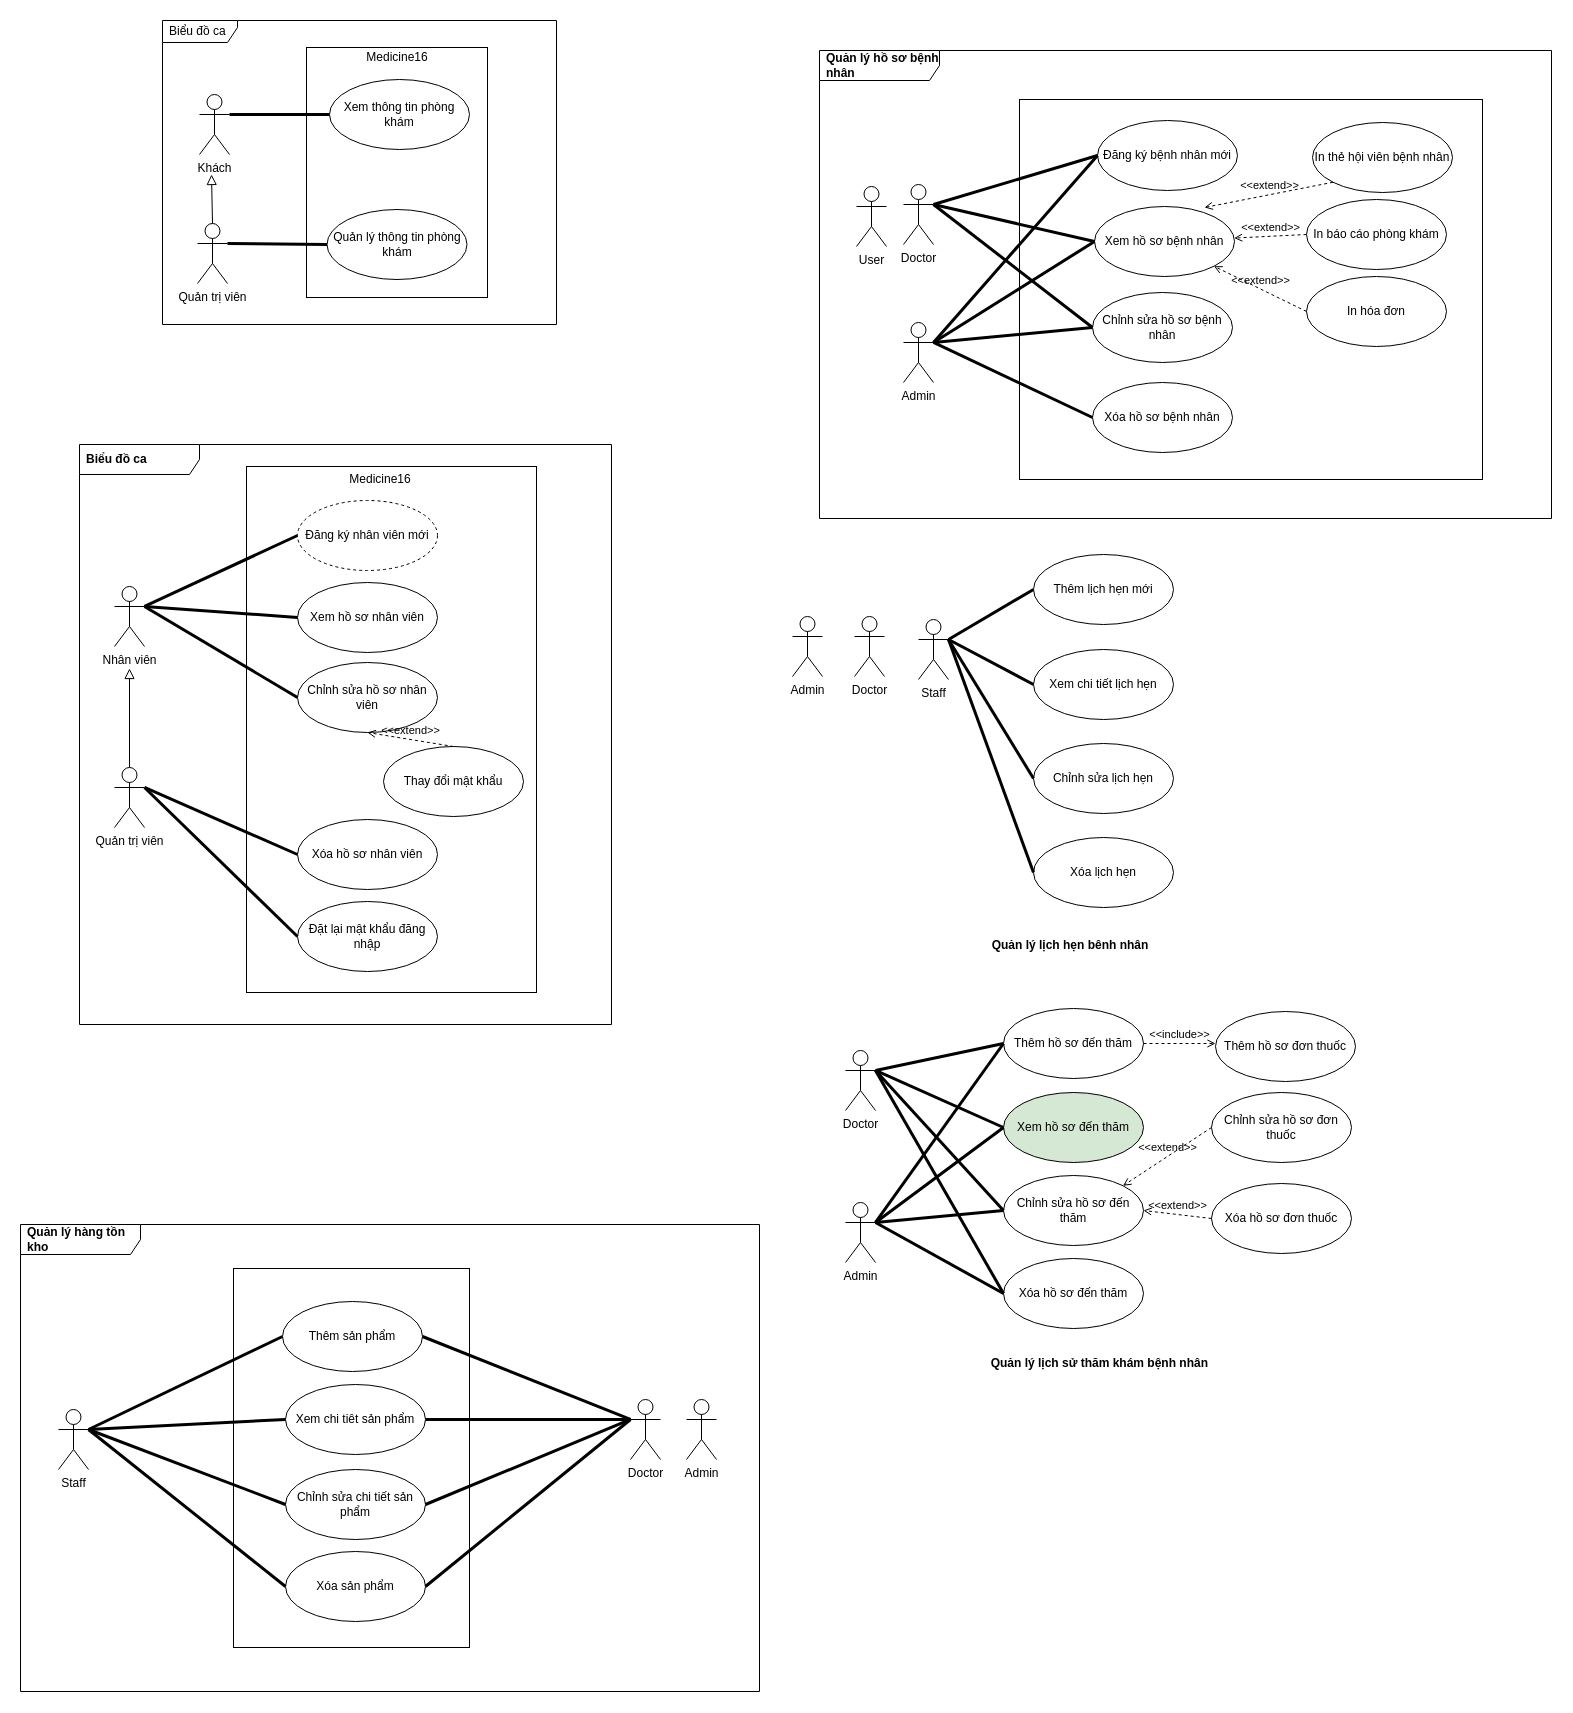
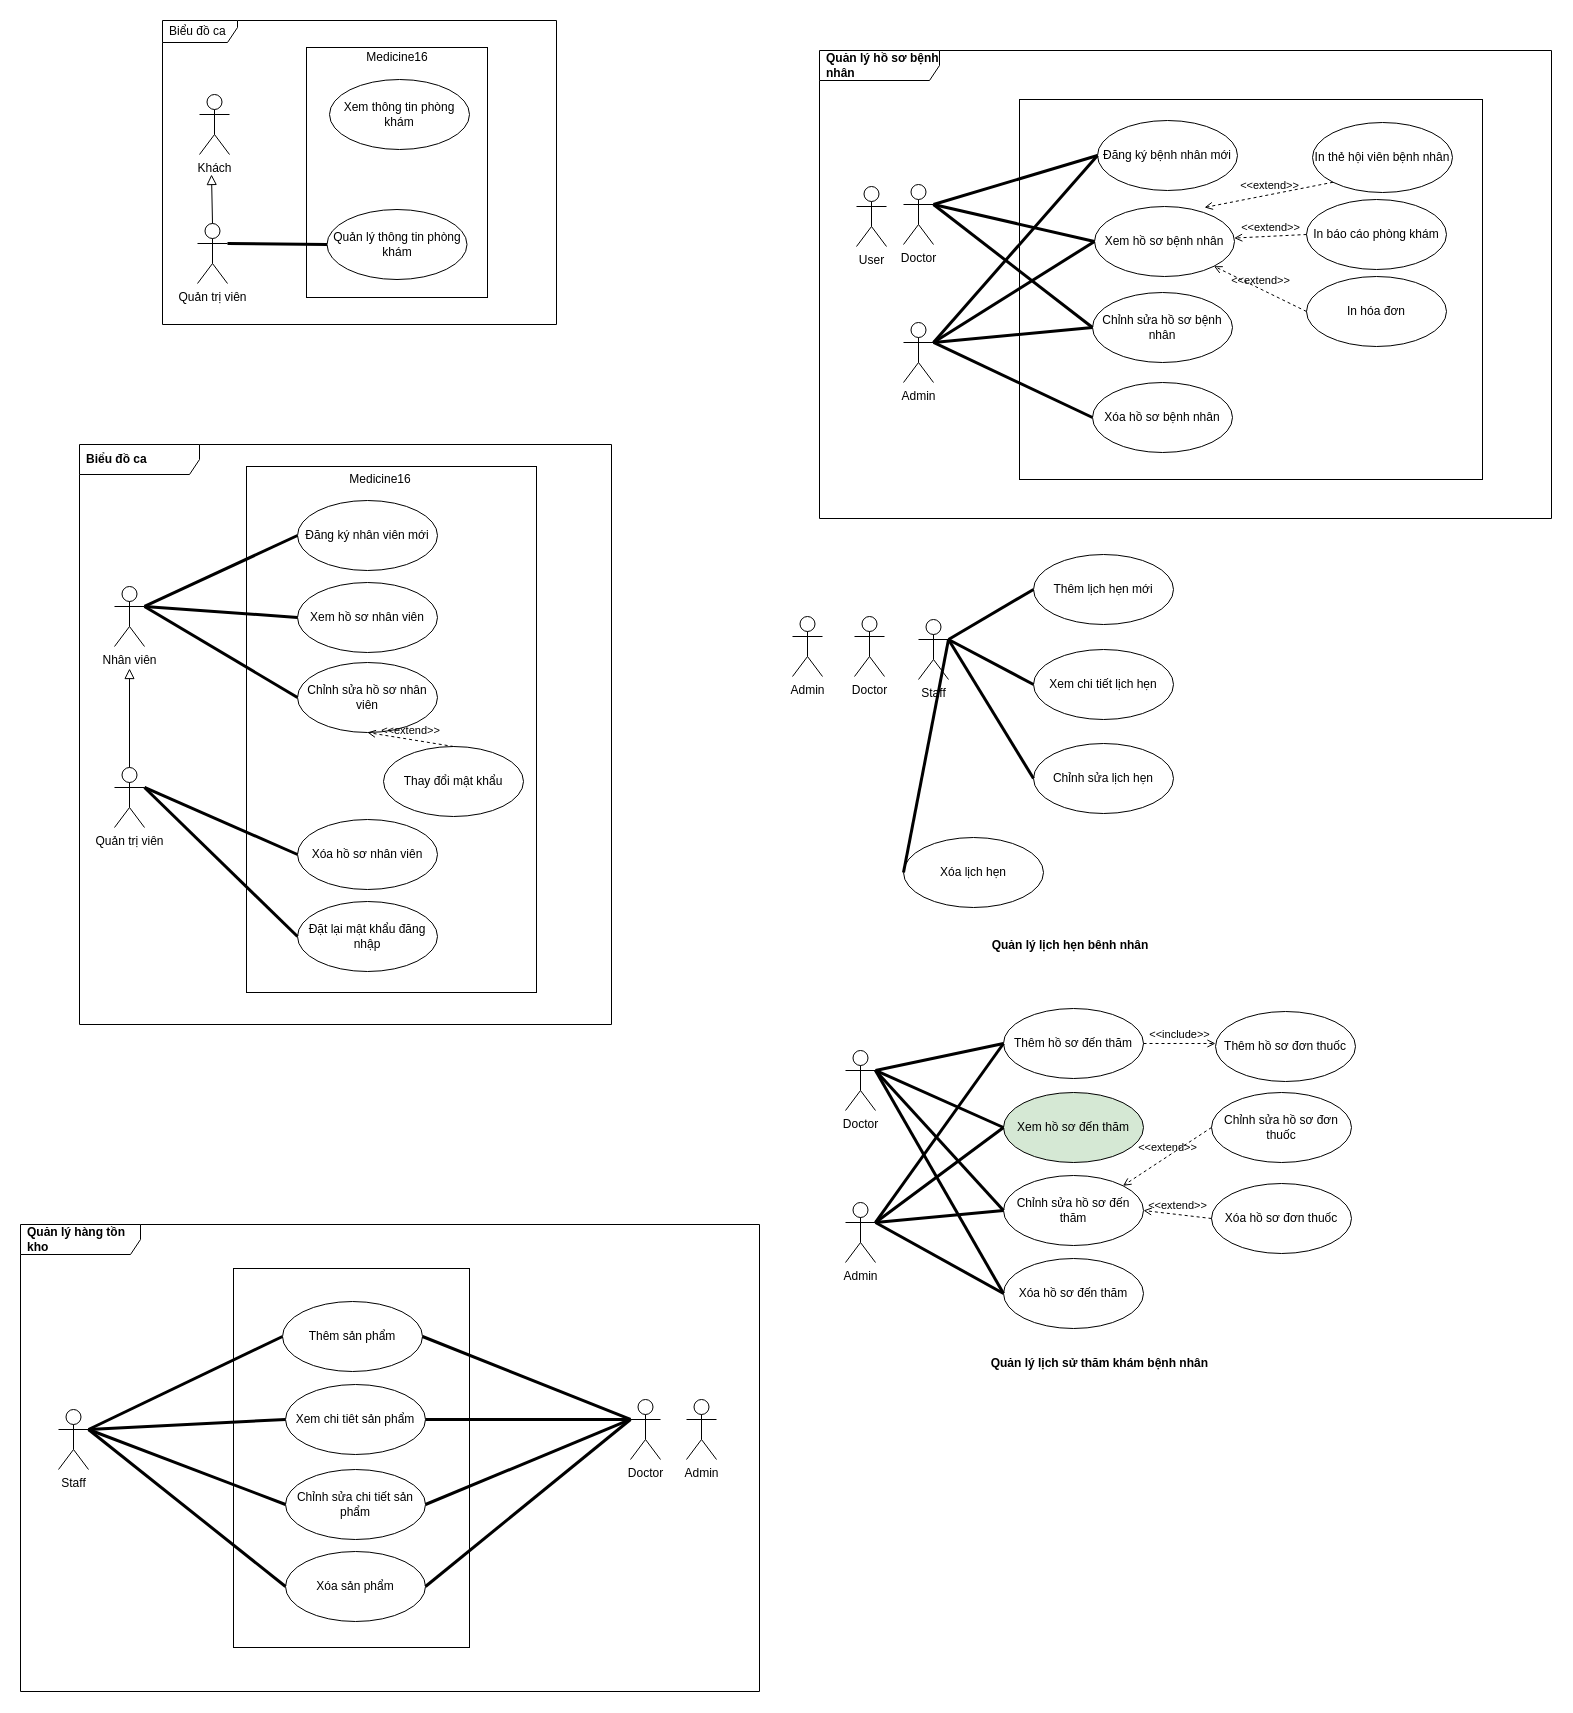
edge "Xem thông tin phòng khám" -- "Khách": removed
node "Đăng ký nhân viên mới": style dashed -> solid
node "Xóa lịch hẹn": moved (1104, 873) -> (974, 873)
